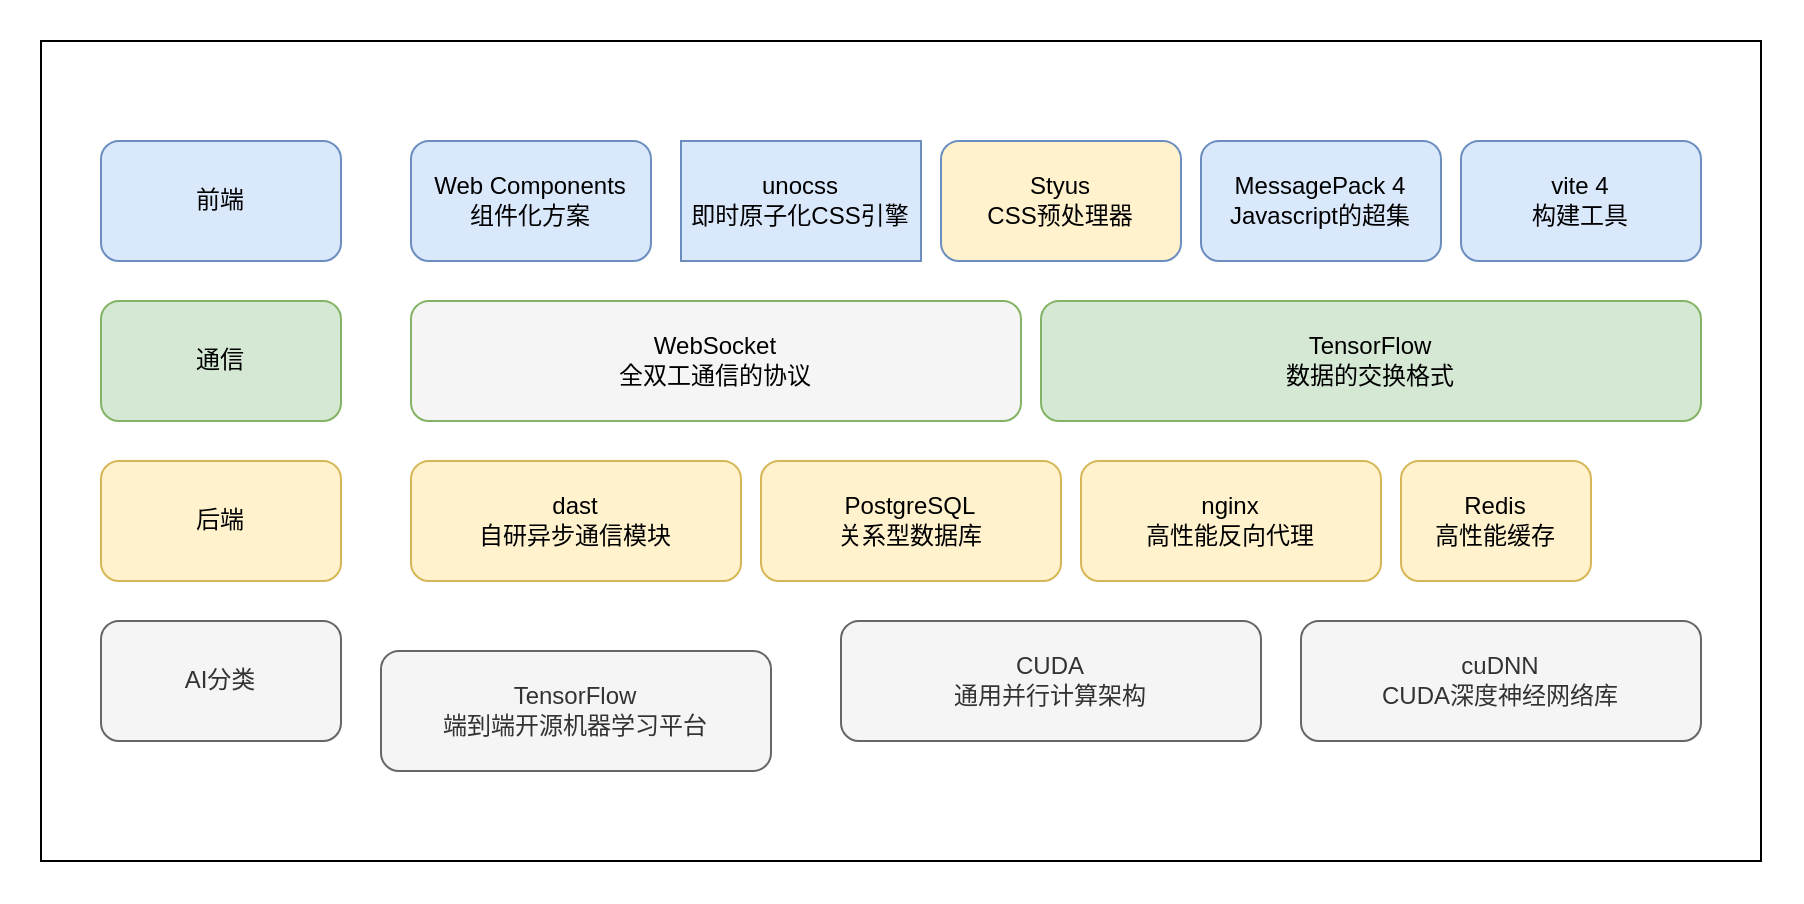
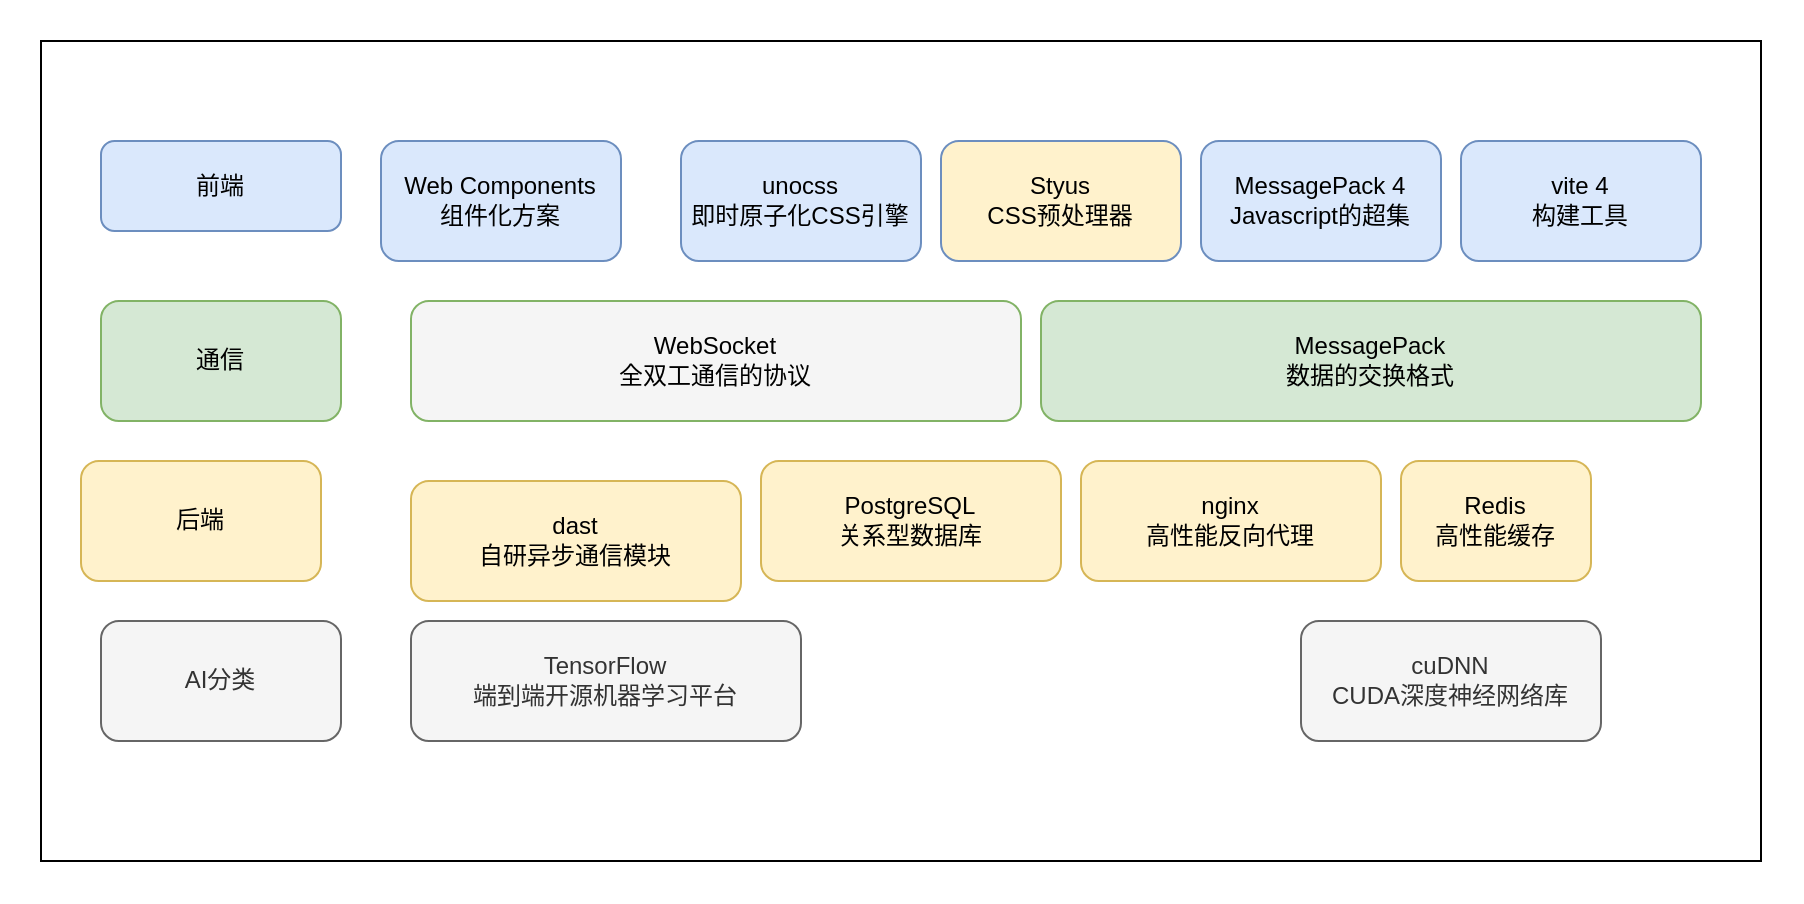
node "前端": size 240x120 -> 240x90
node "Web Components 组件化方案": moved (531, 201) -> (501, 201)
node "unocss 即时原子化CSS引擎": shape rectangle -> rounded rectangle
node "TensorFlow 数据的交换格式": label "TensorFlow 数据的交换格式" -> "MessagePack 数据的交换格式"
node "后端": moved (221, 521) -> (201, 521)
node "dast 自研异步通信模块": moved (576, 521) -> (576, 541)
node "CUDA 通用并行计算架构": removed
node "cuDNN CUDA深度神经网络库": size 400x120 -> 300x120
node "TensorFlow 端到端开源机器学习平台": moved (576, 711) -> (606, 681)
